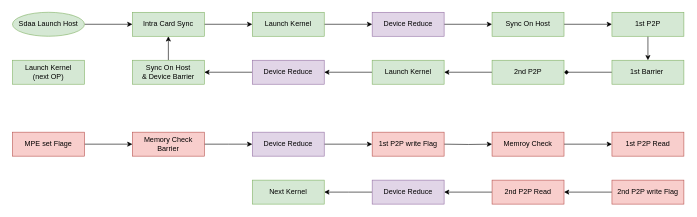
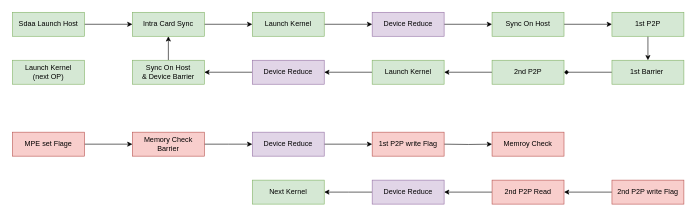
node "Sdaa Launch Host": shape ellipse -> rectangle
edge "Memroy Check" -> "1st P2P Read": removed
node "1st P2P Read": removed
